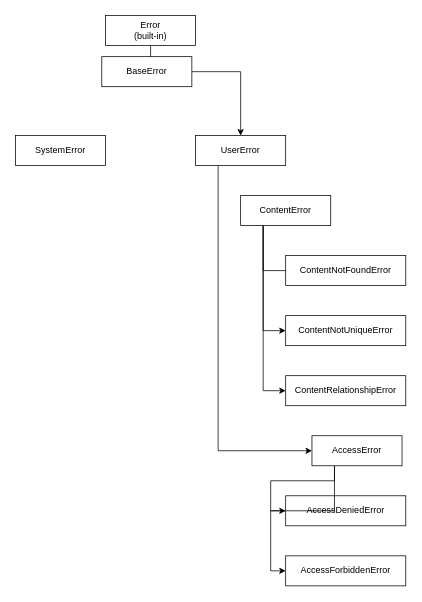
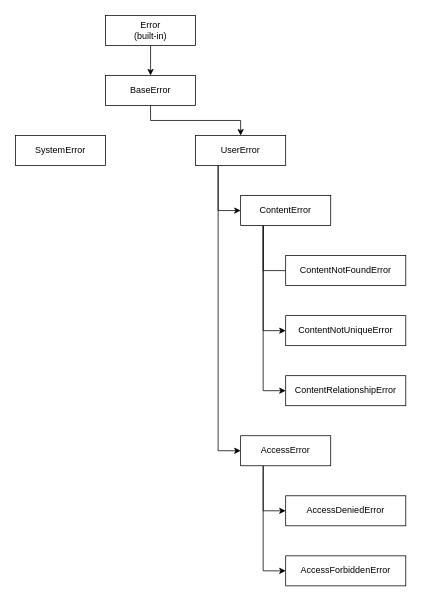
node "BaseError": moved (147, 72) -> (150, 90)
edge "UserError" -> "ContentError": added
node "AccessError": moved (357, 450) -> (285, 450)
